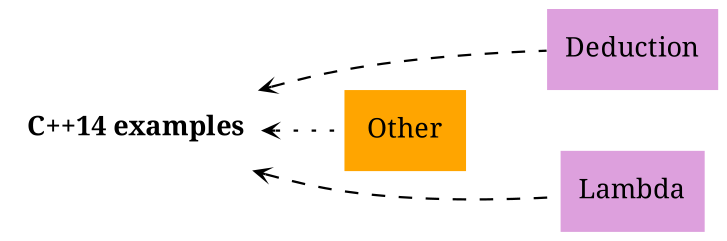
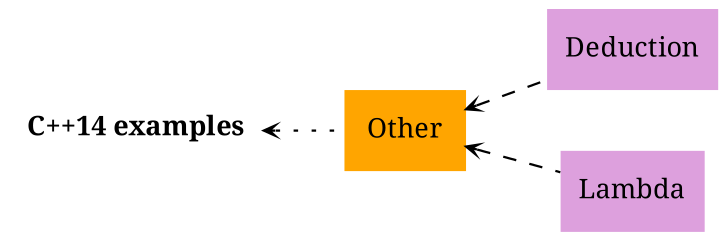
edge "Deduction" -> "C++14 examples": now "Deduction" -> "Other"
edge "Lambda" -> "C++14 examples": now "Lambda" -> "Other"
